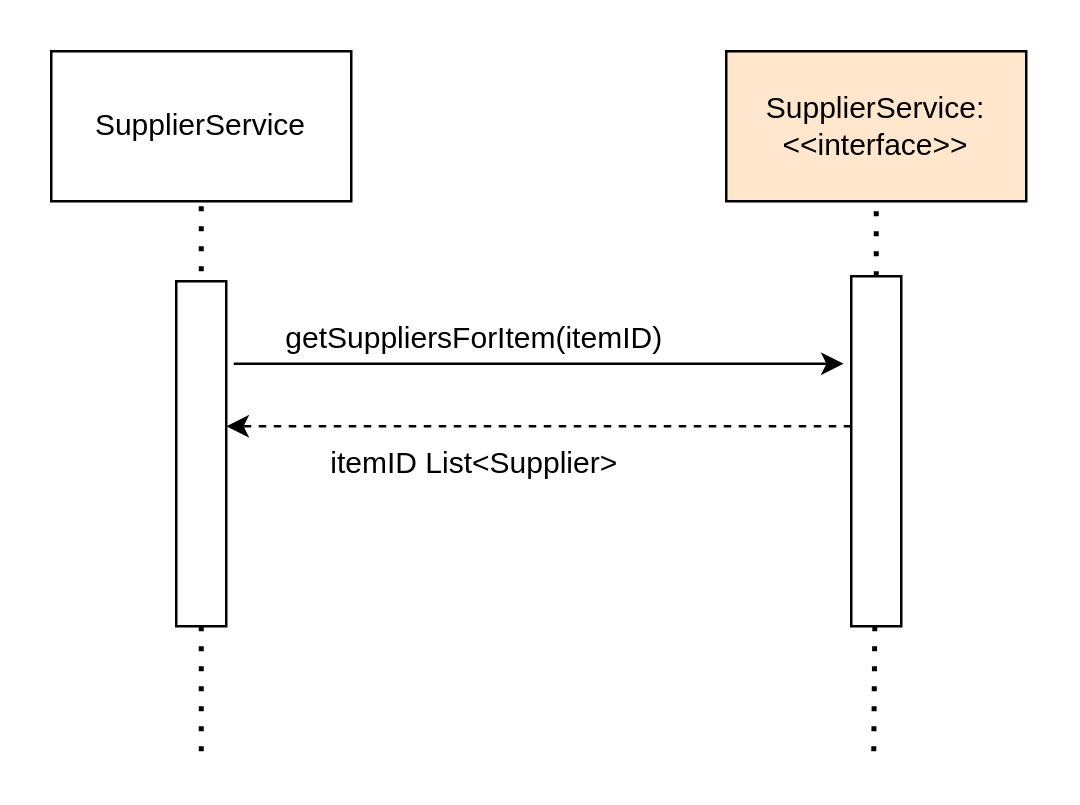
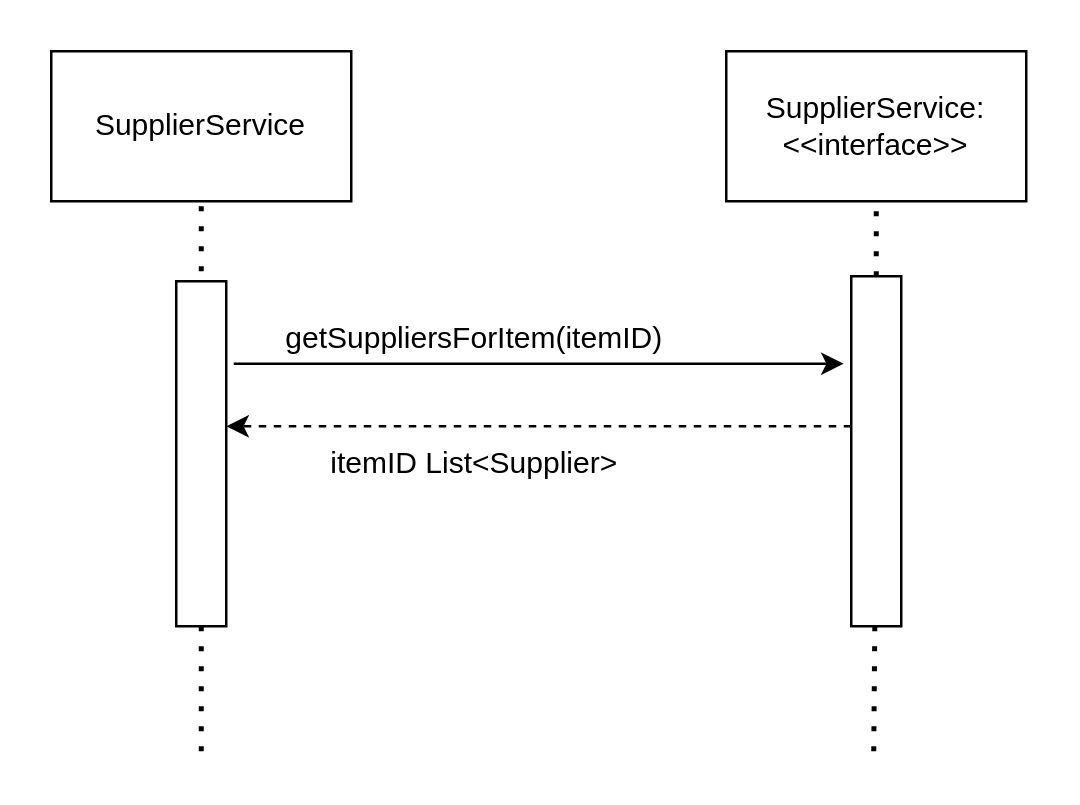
node "SupplierService: <<interface>>": fillcolor #ffe6cc -> #ffffff
